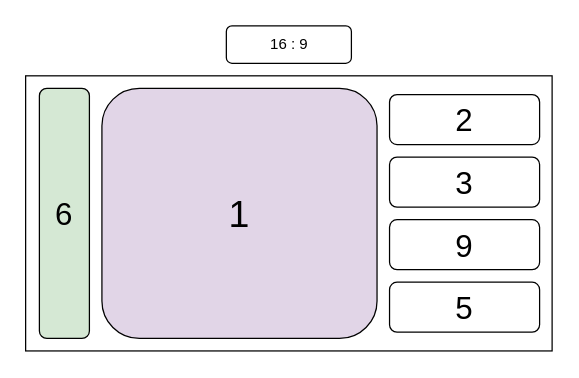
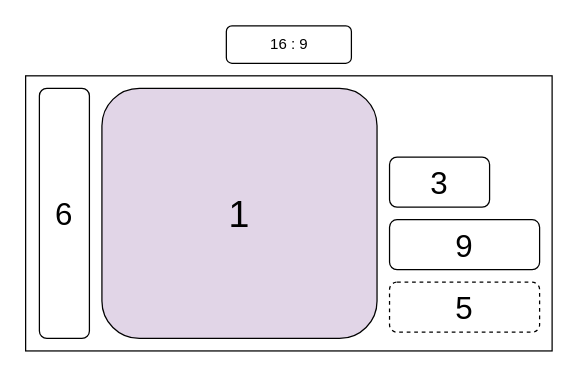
node "2": removed
node "3": size 150x50 -> 100x50
node "6": fillcolor #d5e8d4 -> #ffffff
node "5": style solid -> dashed
